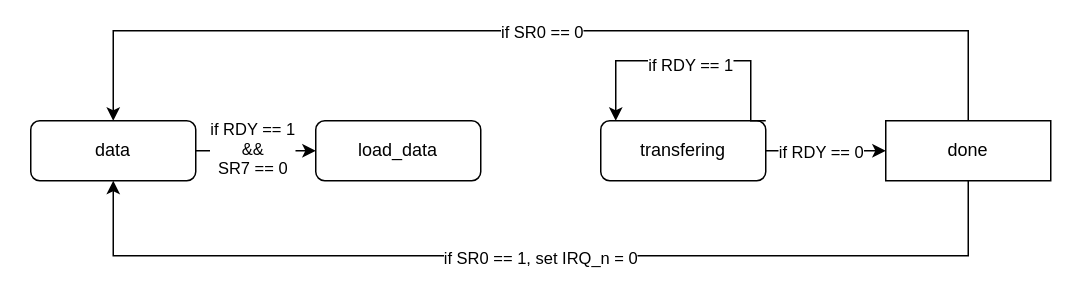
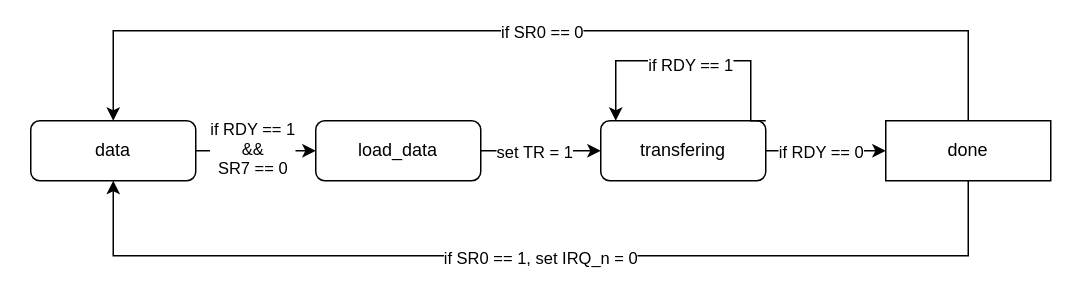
edge "load_data" -> "transfering": added, label "set TR = 1"
